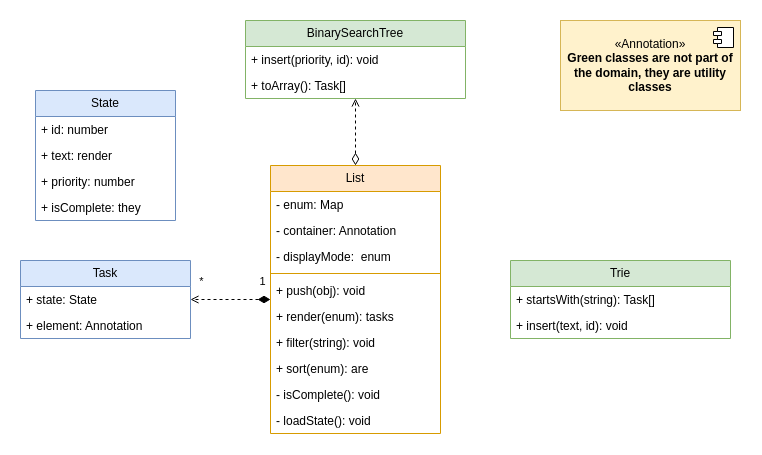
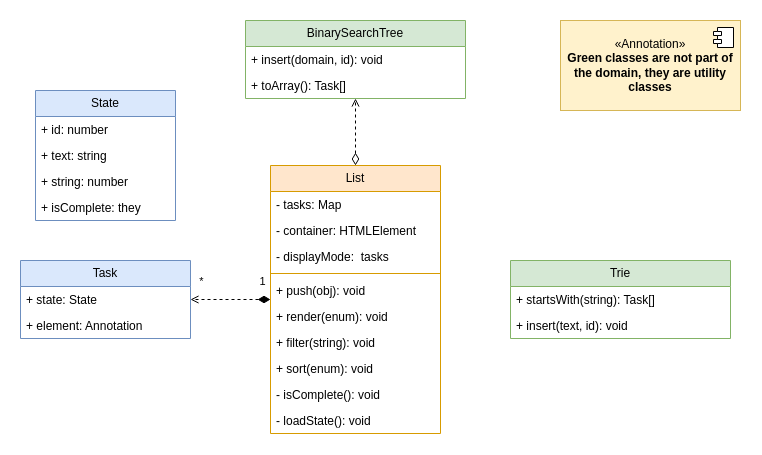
node "+ insert(priority, id): void": label "+ insert(priority, id): void" -> "+ insert(domain, id): void"
node "+ text: render": label "+ text: render" -> "+ text: string"
node "+ priority: number": label "+ priority: number" -> "+ string: number"
node "- enum: Map": label "- enum: Map" -> "- tasks: Map"
node "- container: Annotation": label "- container: Annotation" -> "- container: HTMLElement"
node "- displayMode: enum": label "- displayMode: enum" -> "- displayMode: tasks"
node "+ render(enum): tasks": label "+ render(enum): tasks" -> "+ render(enum): void"
node "+ sort(enum): are": label "+ sort(enum): are" -> "+ sort(enum): void"
